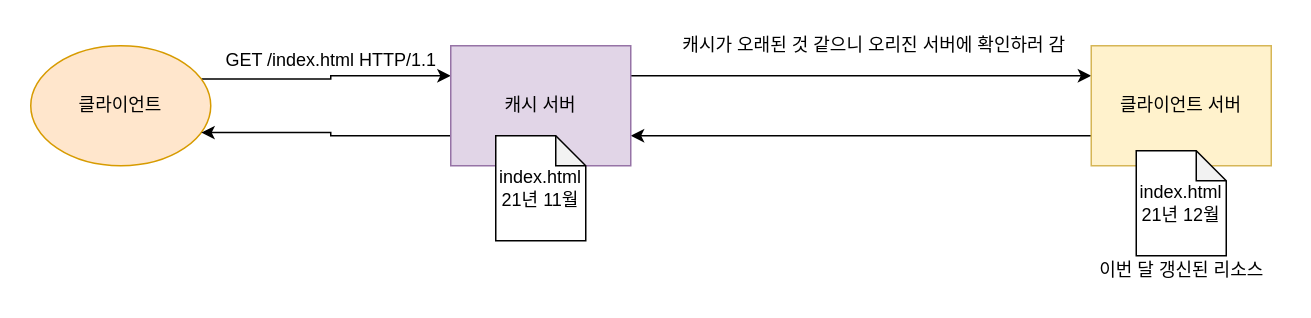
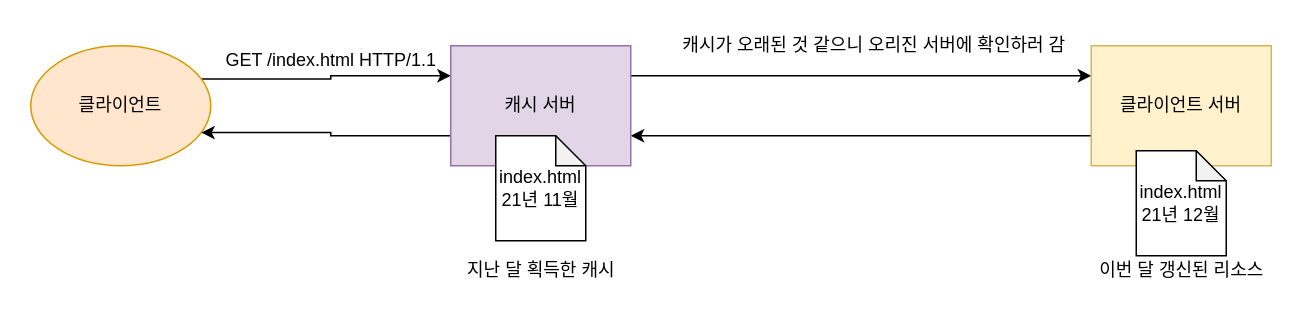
node "지난 달 획득한 캐시": added
